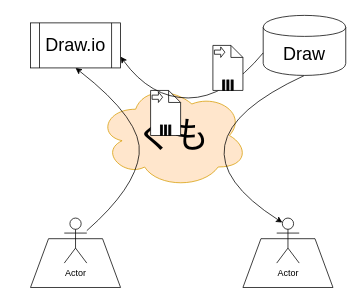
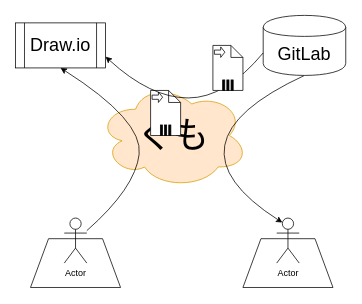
node "Draw.io": moved (75, 45) -> (60, 45)
node "Draw": label "Draw" -> "GitLab"
